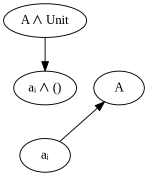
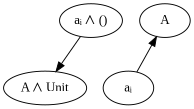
edge "A ⋀ Unit" -> "aᵢ ⋀ ()": reversed
